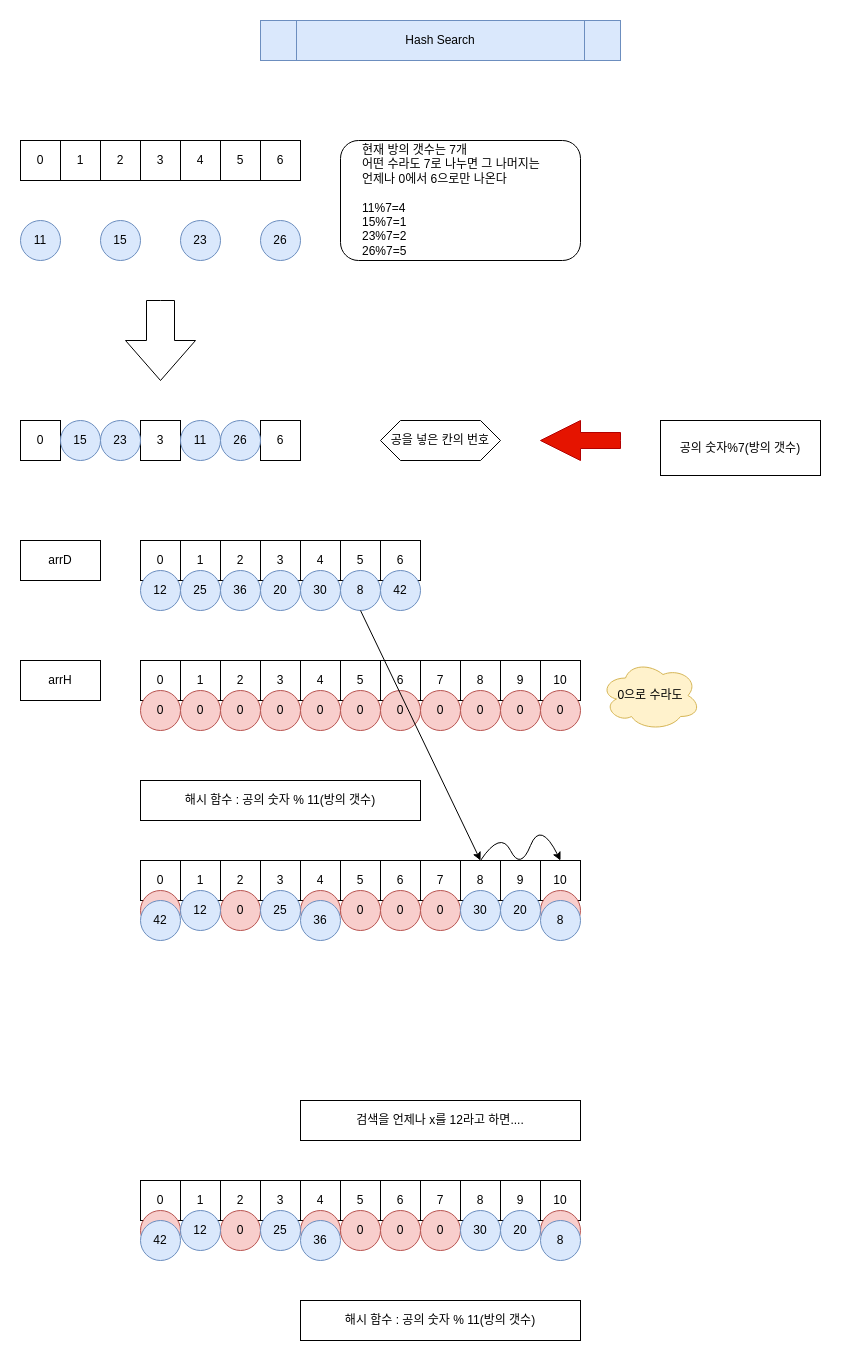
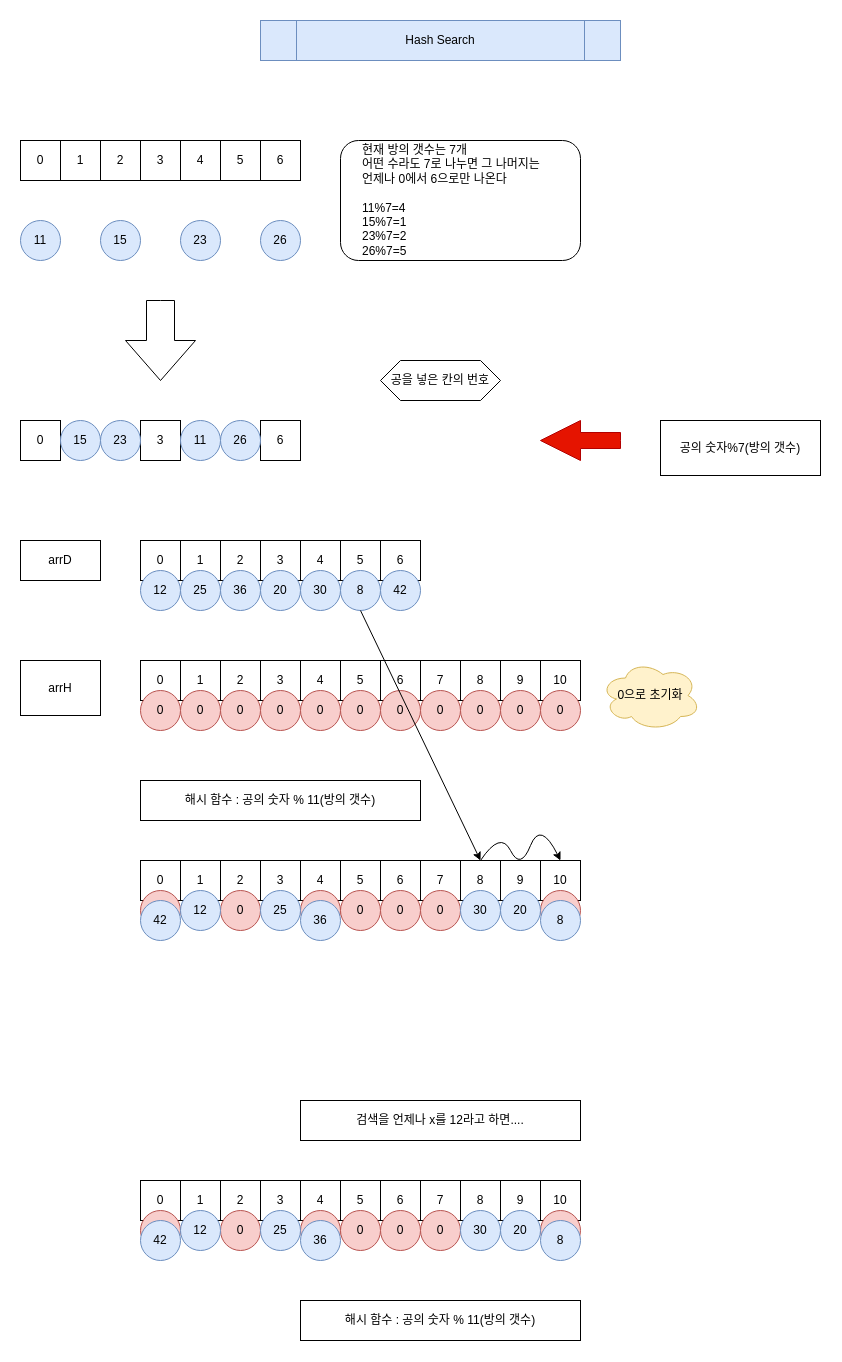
node "공을 넣은 칸의 번호": moved (441, 441) -> (441, 381)
node "arrH": size 80x40 -> 80x55
node "0으로 수라도": label "0으로 수라도" -> "0으로 초기화"
